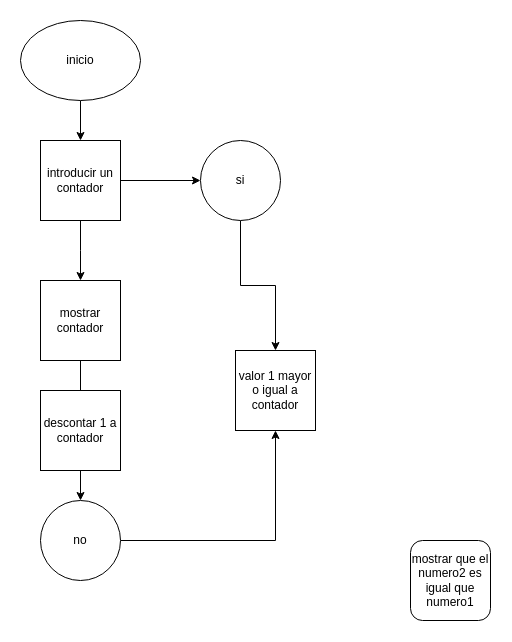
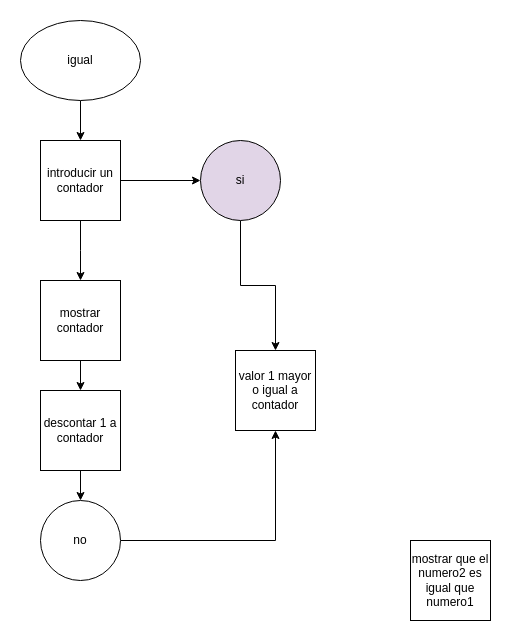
node "inicio": label "inicio" -> "igual"
node "si": fillcolor #ffffff -> #e1d5e7
edge "mostrar contador" -- "descontar 1 a contador": arrowhead none -> classic
node "mostrar que el numero2 es igual que numero1": shape rounded rectangle -> rectangle
